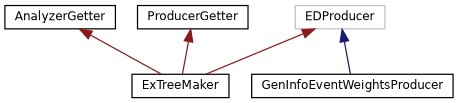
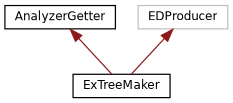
node "ProducerGetter": removed
node "GenInfoEventWeightsProducer": removed
